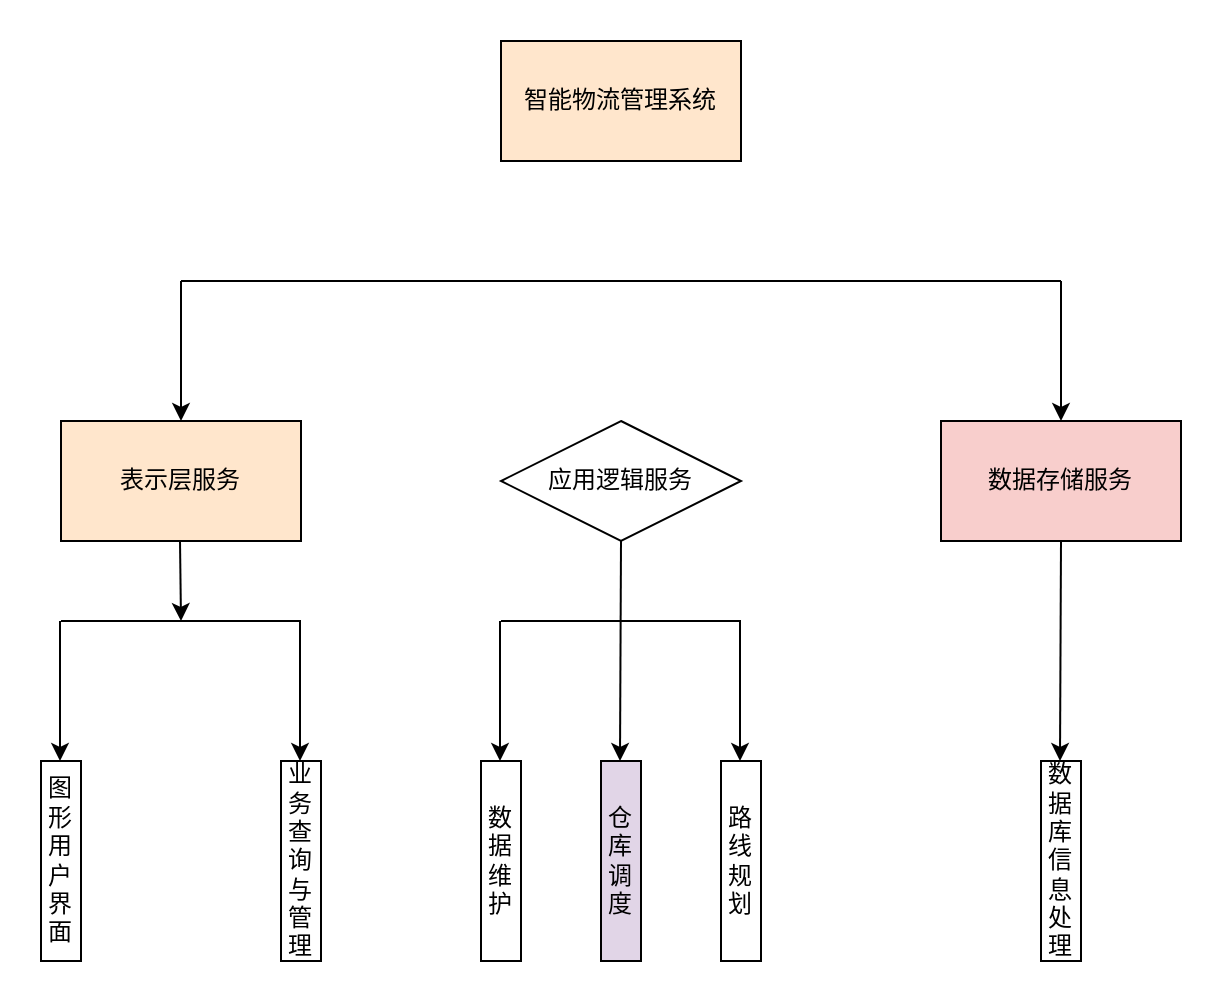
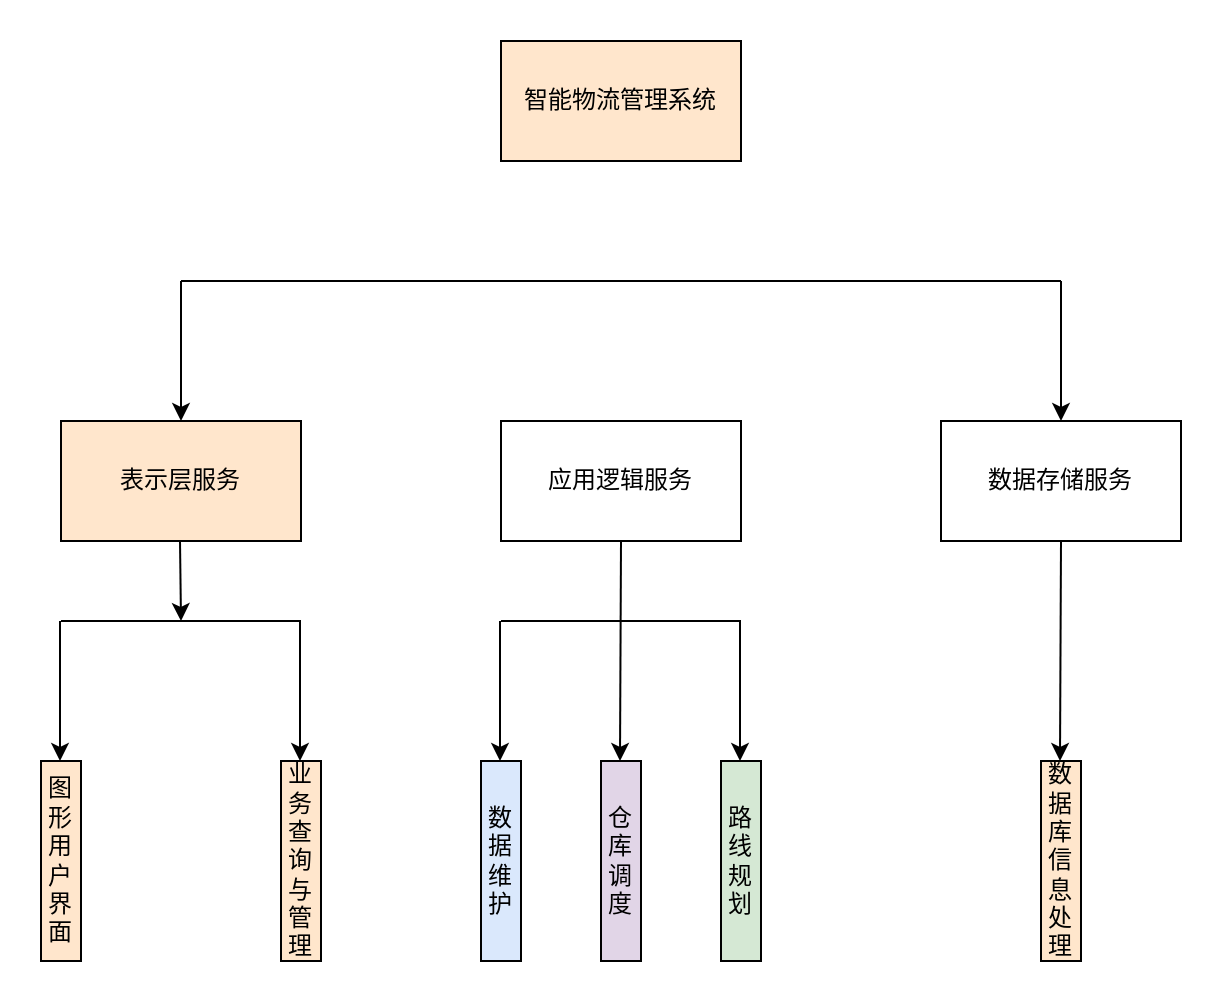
node "应用逻辑服务": shape diamond -> rectangle
node "数据存储服务": fillcolor #f8cecc -> #ffffff
node "图形用户界面": fillcolor #ffffff -> #ffe6cc
node "业务查询与管理": fillcolor #ffffff -> #ffe6cc
node "数据维护": fillcolor #ffffff -> #dae8fc
node "路线规划": fillcolor #ffffff -> #d5e8d4
node "数据库信息处理": fillcolor #ffffff -> #ffe6cc
